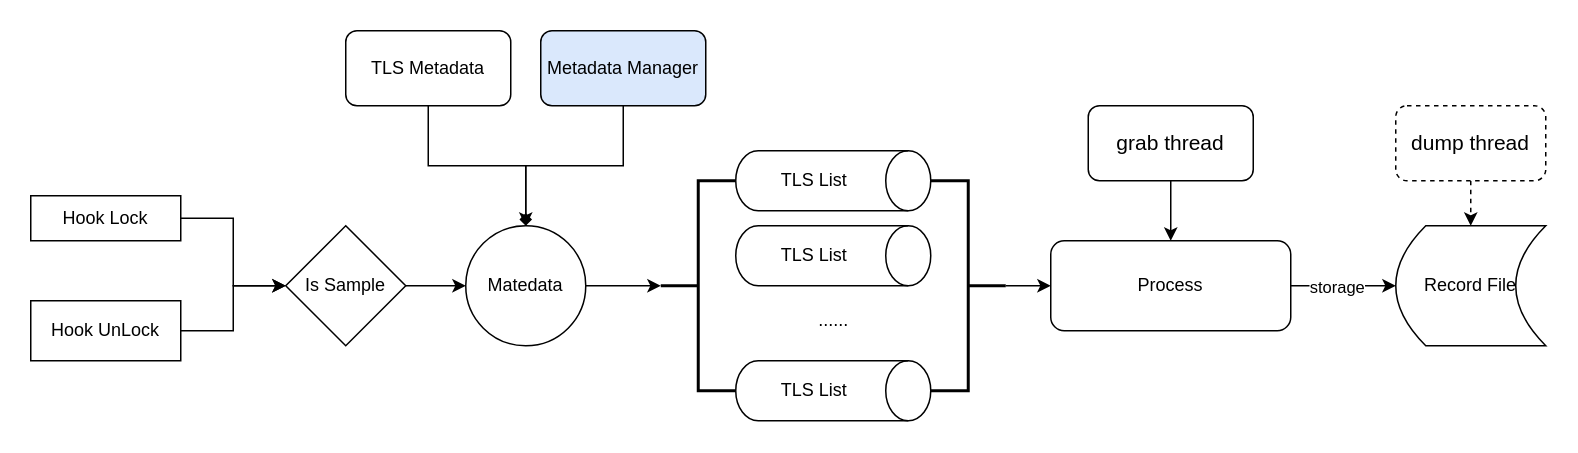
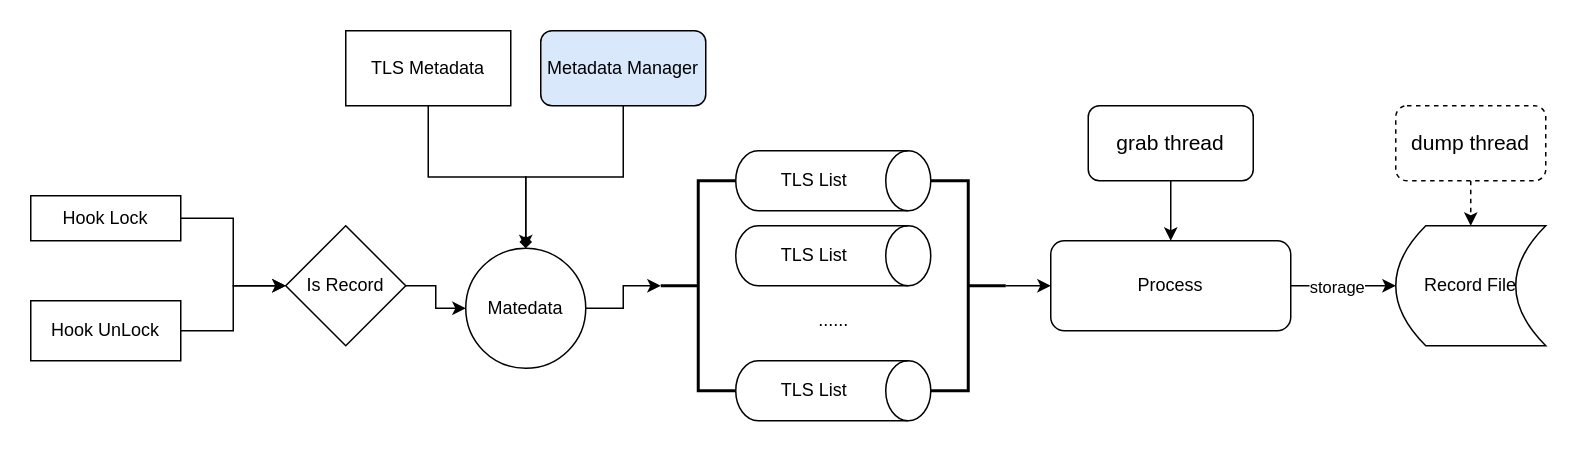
node "TLS Metadata": shape rounded rectangle -> rectangle
node "Is Sample": label "Is Sample" -> "Is Record"
node "Matedata": moved (526, 286) -> (526, 308)
